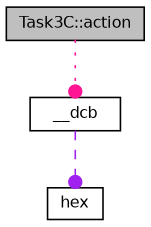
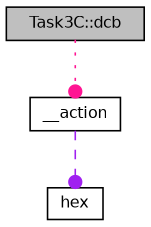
node "Task3C::action": label "Task3C::action" -> "Task3C::dcb"
node "__dcb": label "__dcb" -> "__action"
